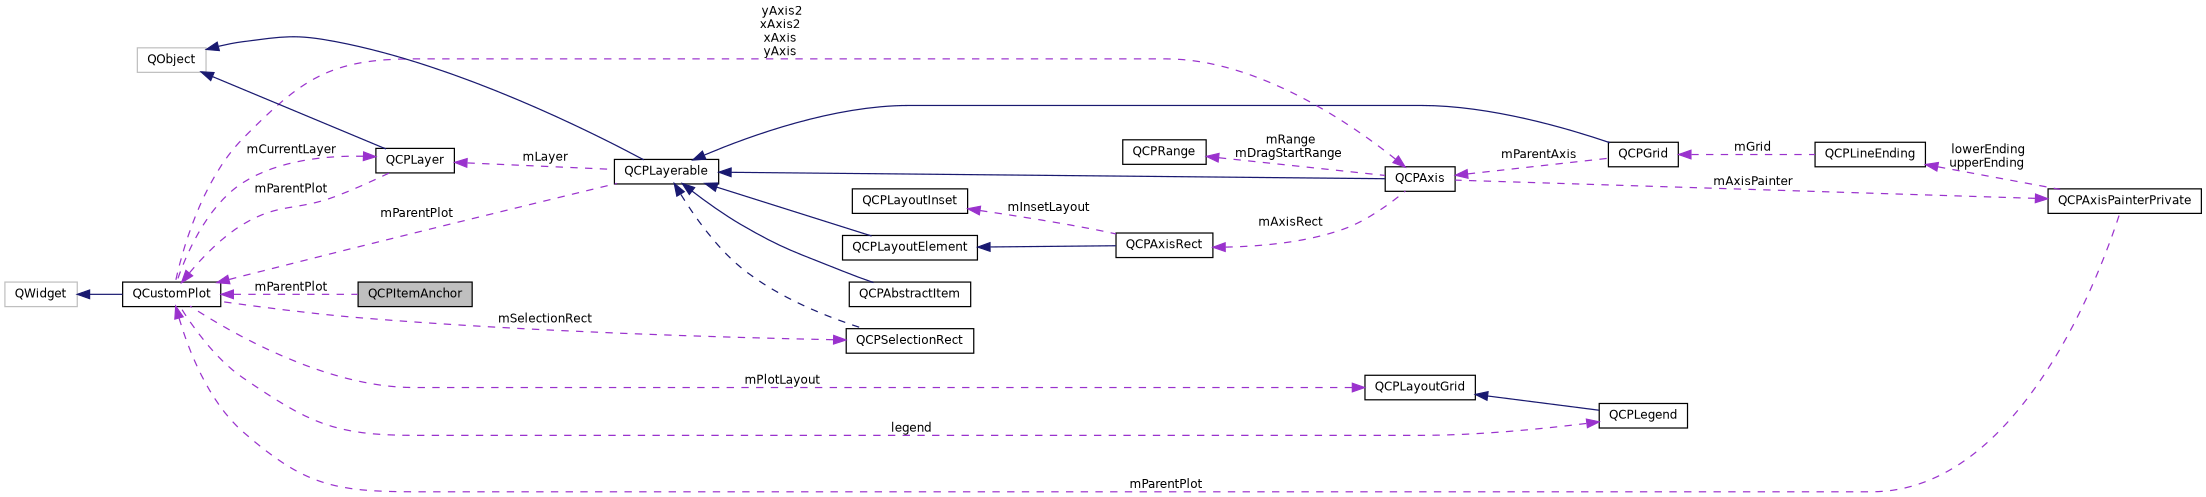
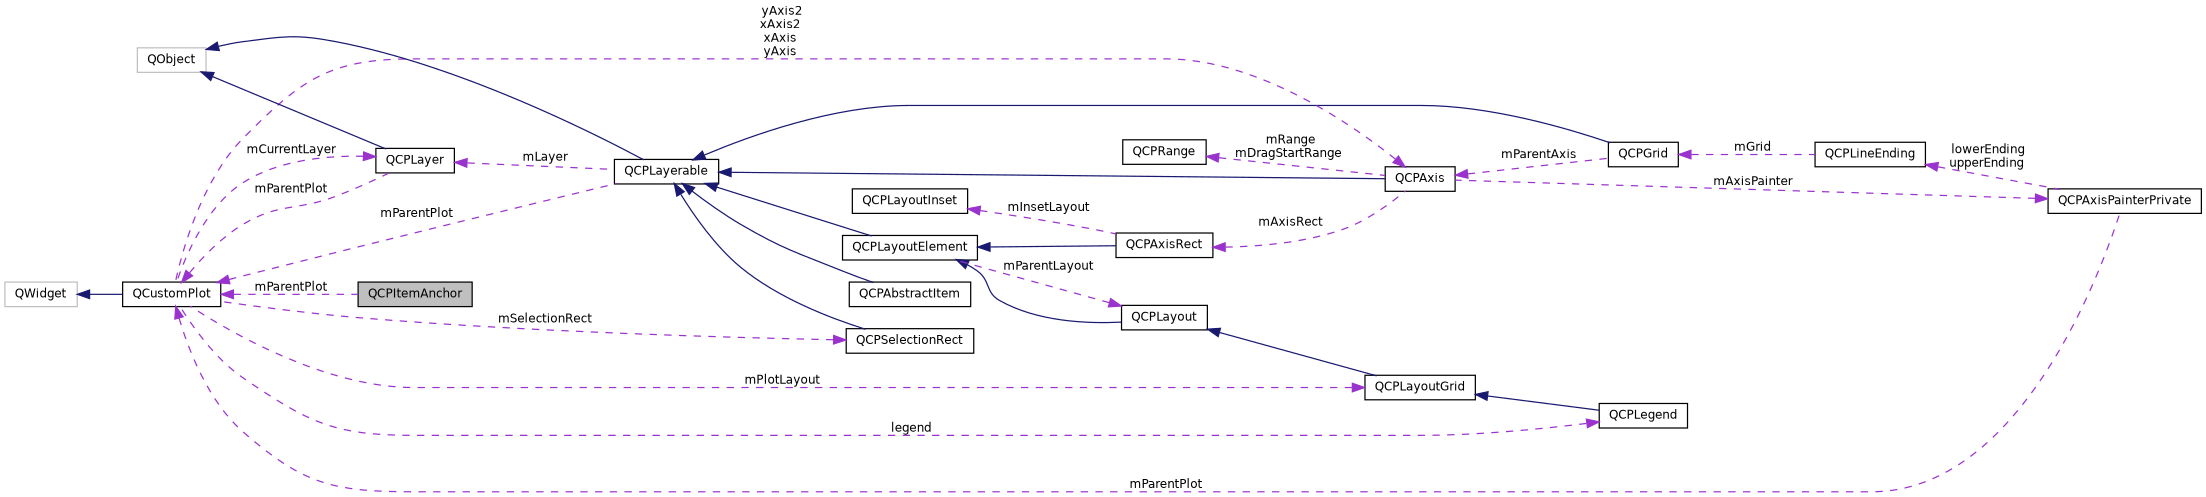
edge "QCPSelectionRect" -> "QCPLayerable": style dashed -> solid
node "QCPLayout": added
